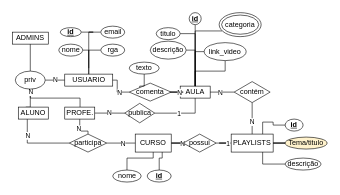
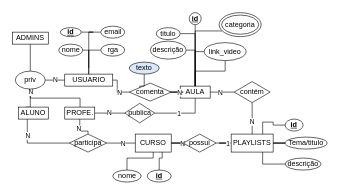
node "texto": fillcolor #ffffff -> #dae8fc
node "Tema/titulo": fillcolor #fff2cc -> #ffffff
